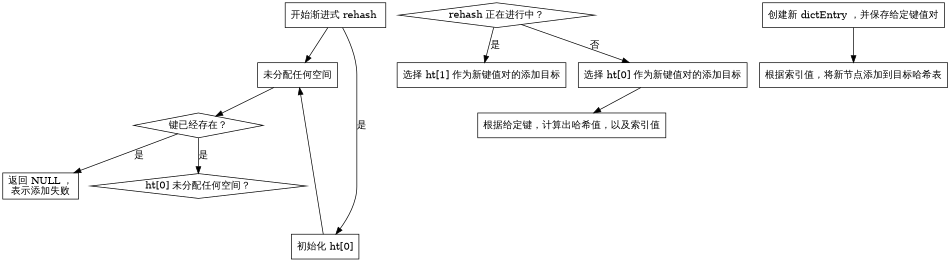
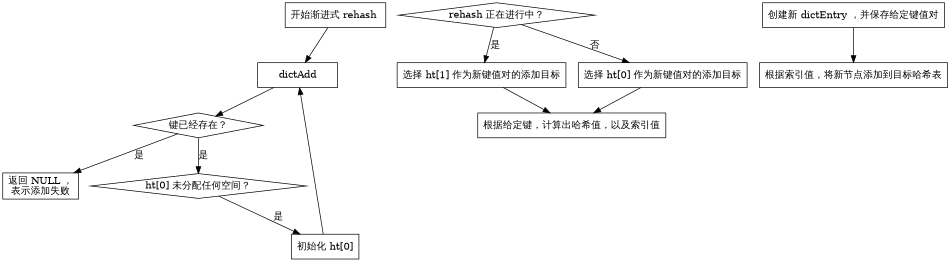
node "未分配任何空间": label "未分配任何空间" -> "dictAdd"
edge "选择 ht[1] 作为新键值对的添加目标" -> "根据给定键，计算出哈希值，以及索引值": added
edge "开始渐进式 rehash" -> "初始化 ht[0]": now "ht[0] 未分配任何空间？" -> "初始化 ht[0]"
